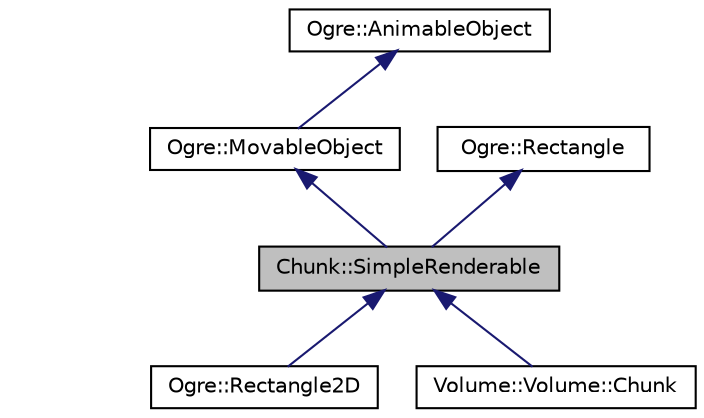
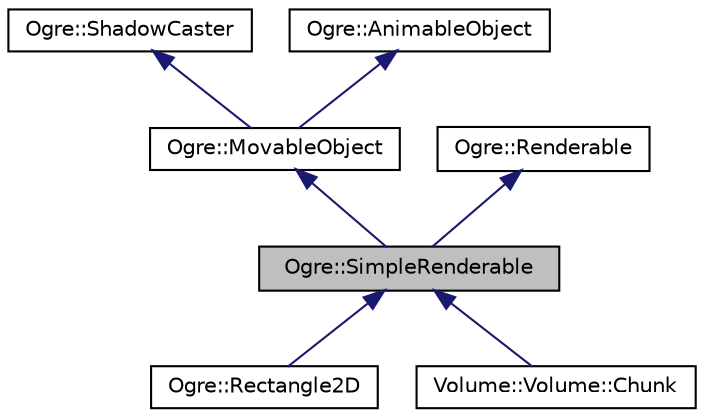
node "Ogre::ShadowCaster": added
node "Ogre::Rectangle": label "Ogre::Rectangle" -> "Ogre::Renderable"
node "Chunk::SimpleRenderable": label "Chunk::SimpleRenderable" -> "Ogre::SimpleRenderable"
